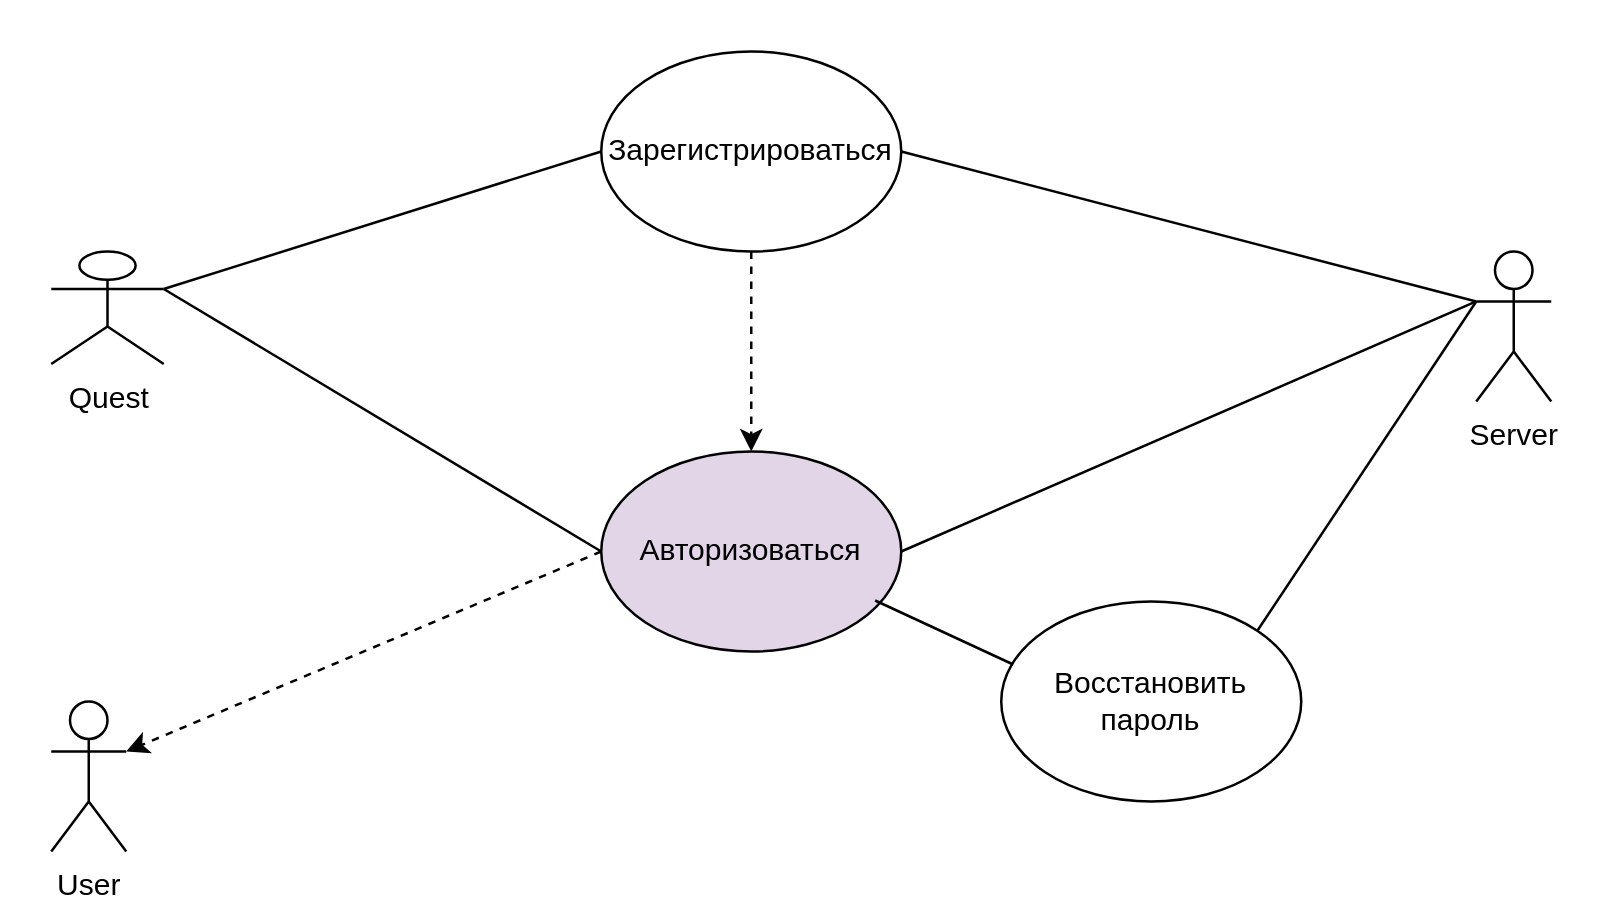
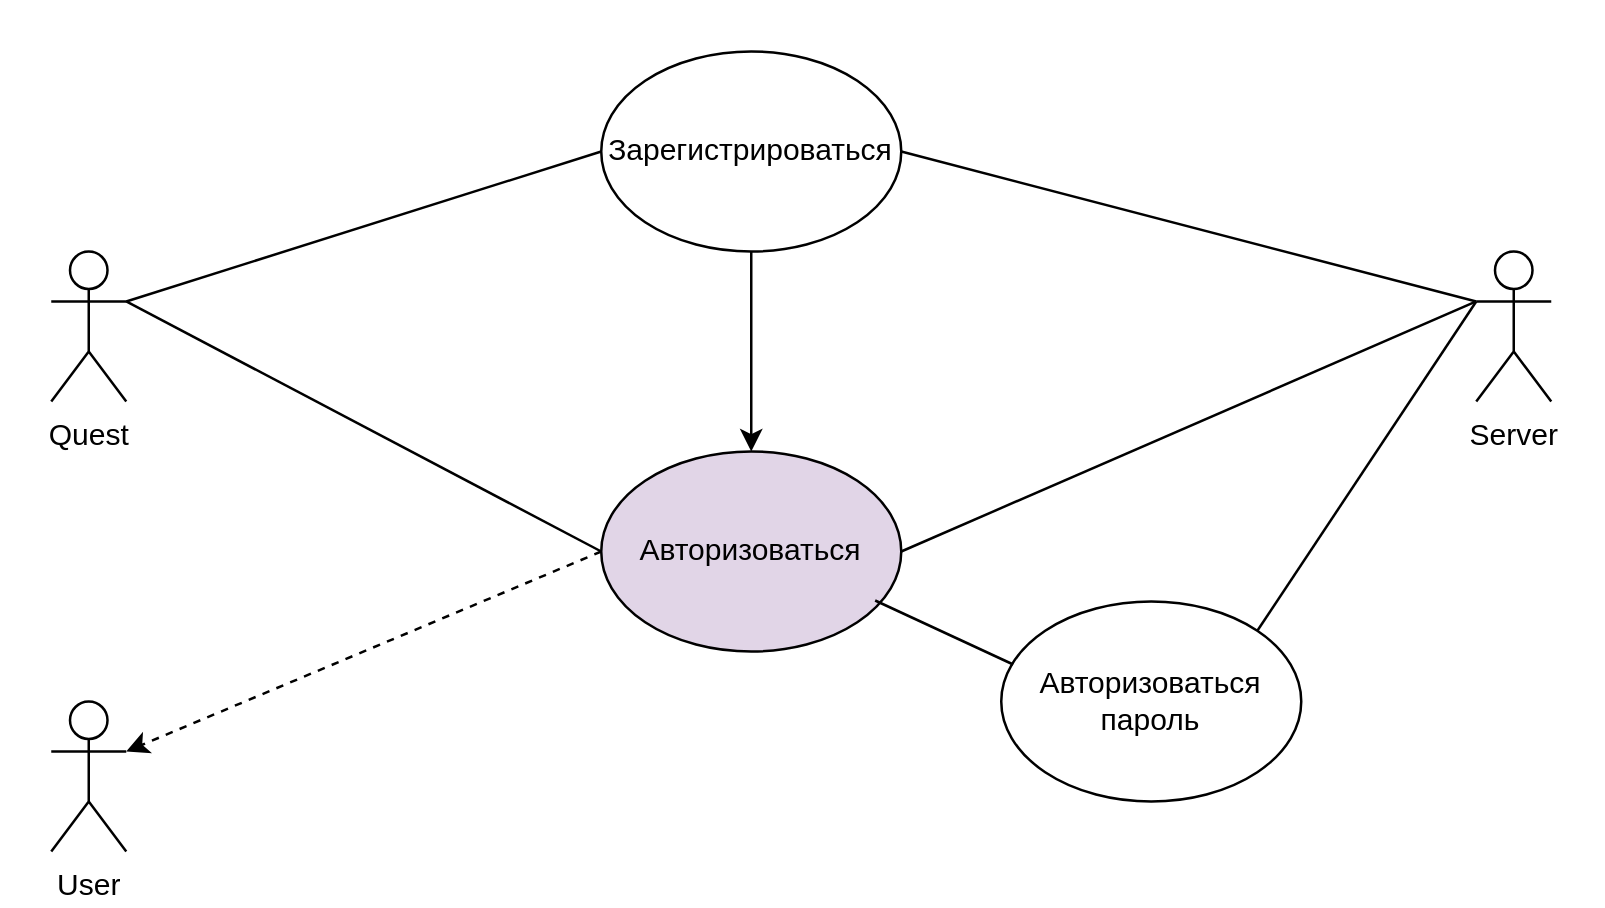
node "Quest": size 113x113 -> 75x150
edge "Зарегистрироваться" -> "Авторизоваться": style dashed -> solid
node "Восстановить пароль": label "Восстановить пароль" -> "Авторизоваться пароль"
